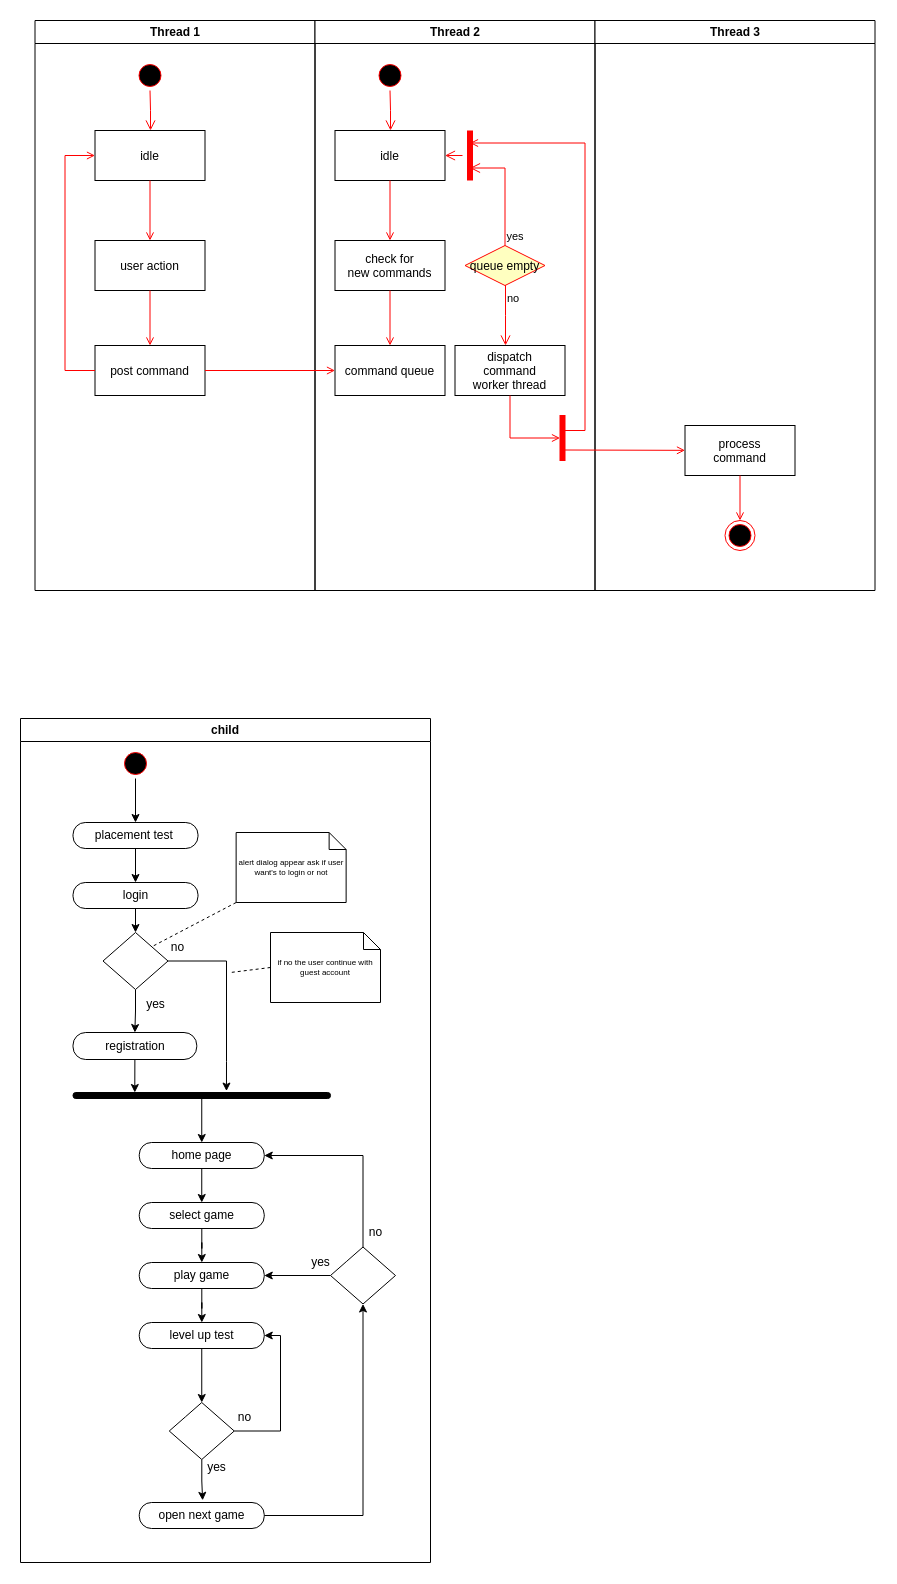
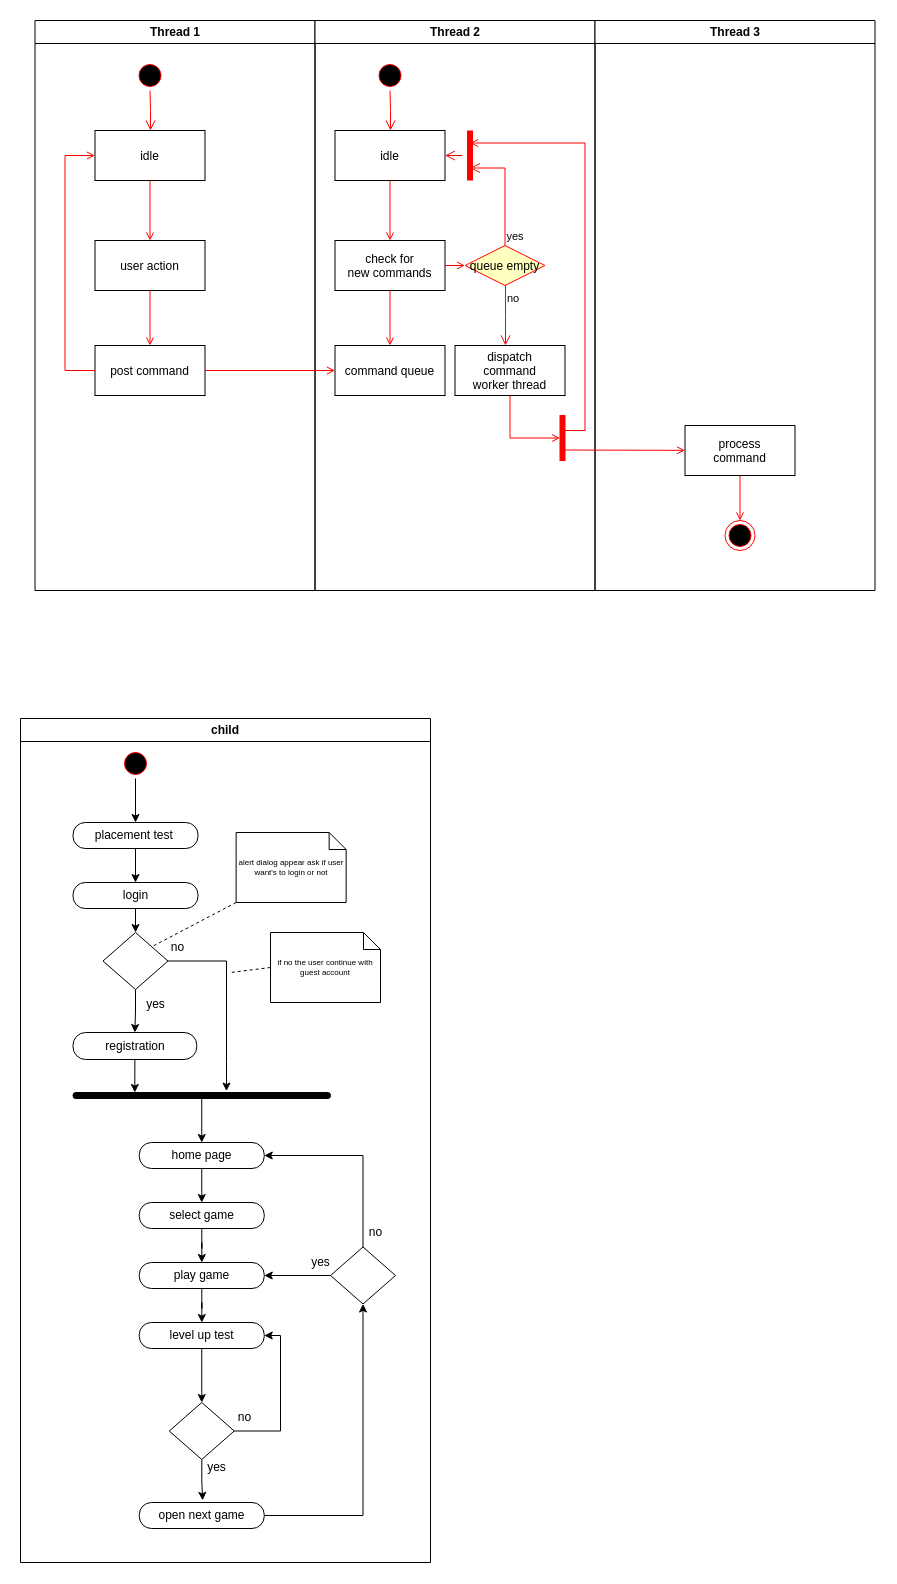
edge "check for new commands" -> "queue empty": added
